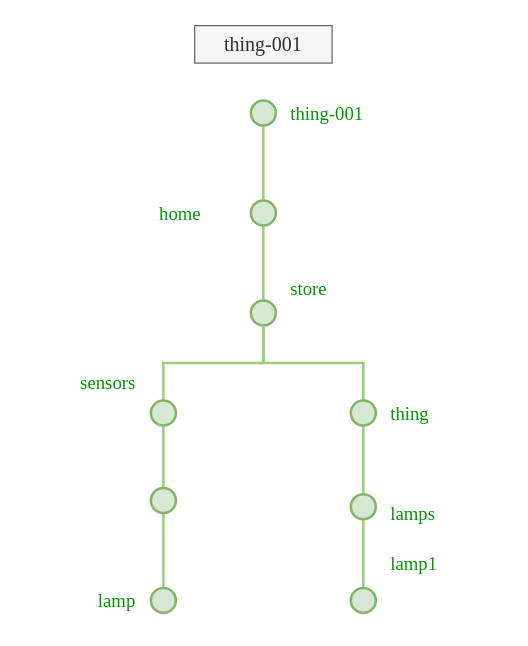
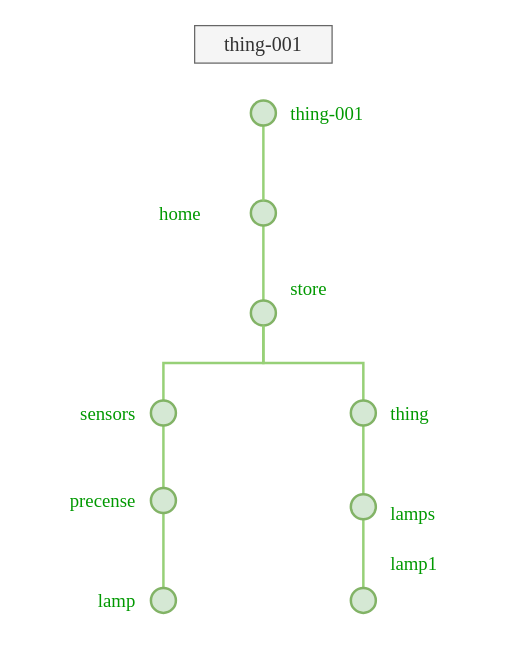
node "sensors": moved (82, 382) -> (82, 413)
node "precense": added
